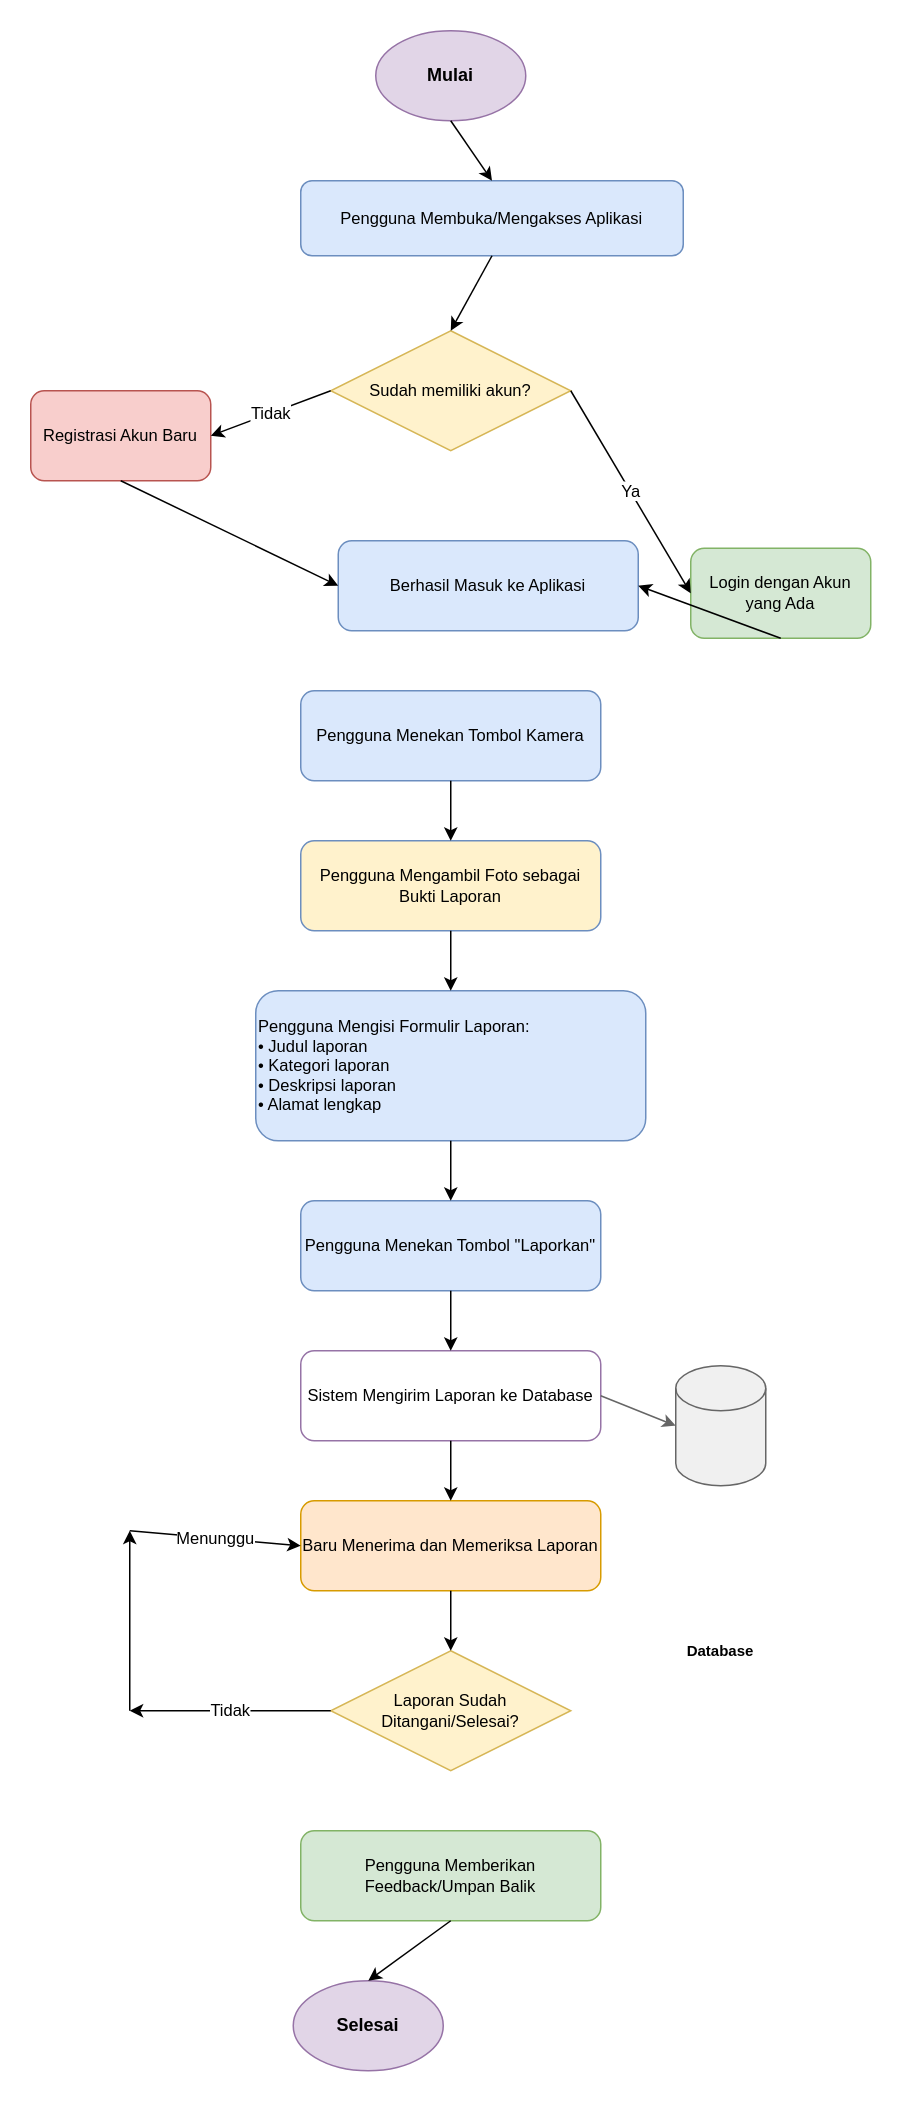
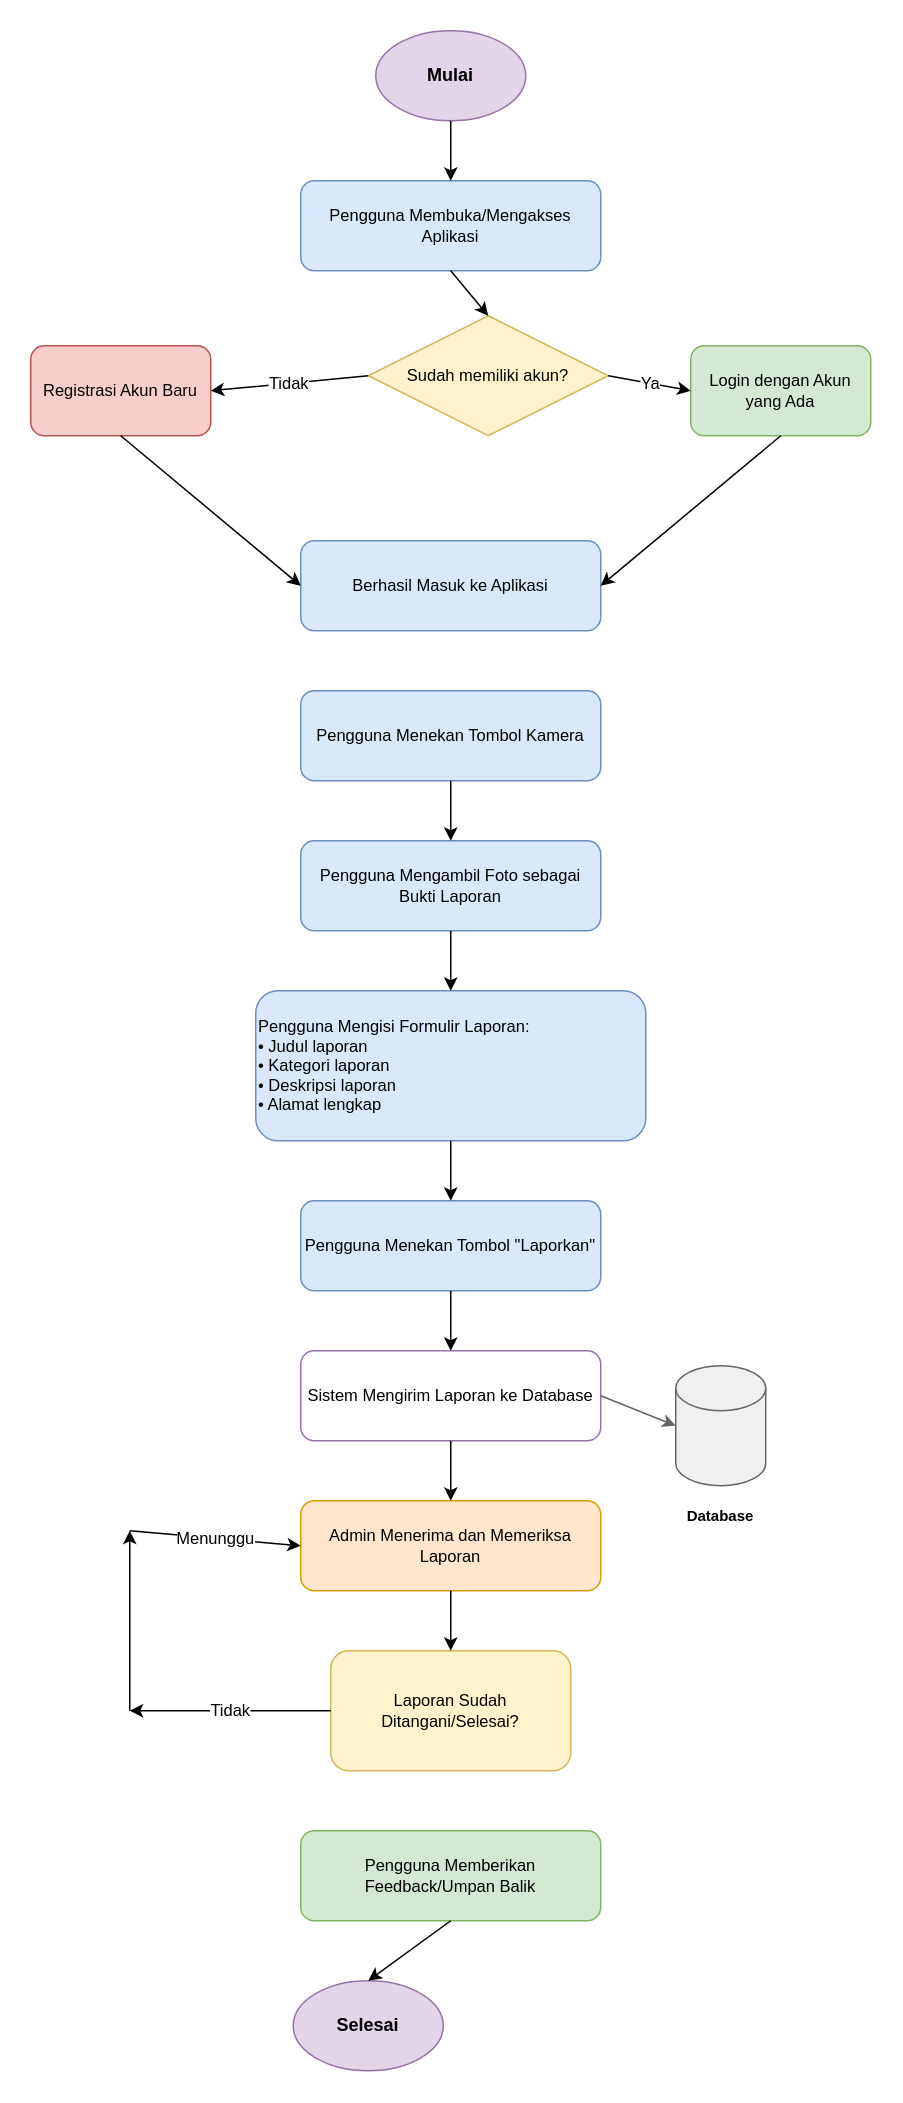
node "Pengguna Membuka/Mengakses Aplikasi": size 383x75 -> 300x90
node "Sudah memiliki akun?": moved (451, 391) -> (488, 376)
node "Registrasi Akun Baru": moved (121, 436) -> (121, 391)
node "Berhasil Masuk ke Aplikasi": moved (488, 586) -> (451, 586)
node "Login dengan Akun yang Ada": moved (781, 593) -> (781, 391)
node "Pengguna Mengambil Foto sebagai Bukti Laporan": fillcolor #fff2cc -> #dae8fc
node "Baru Menerima dan Memeriksa Laporan": label "Baru Menerima dan Memeriksa Laporan" -> "Admin Menerima dan Memeriksa Laporan"
node "Database": moved (721, 1651) -> (721, 1516)
node "Laporan Sudah Ditangani/Selesai?": shape diamond -> rounded rectangle
